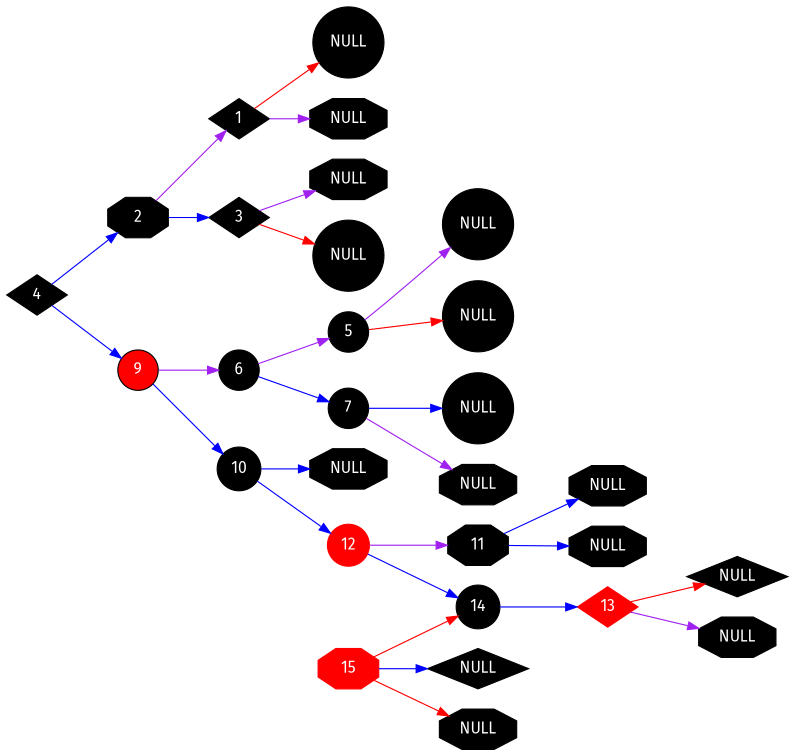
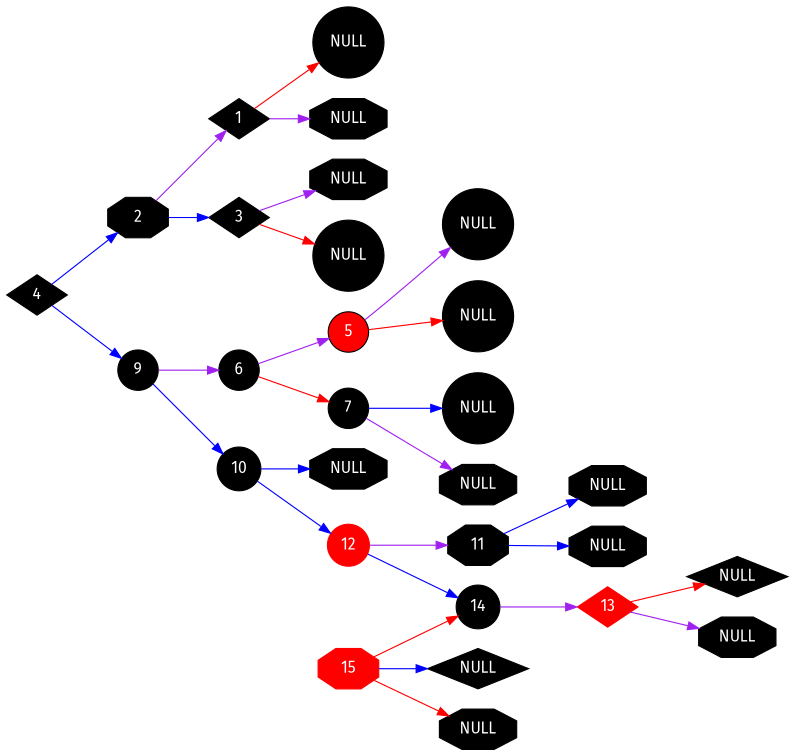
node "5": fillcolor black -> red
node "9": fillcolor red -> black
edge "6" -> "7": color blue -> red
edge "14" -> "13": color blue -> purple
